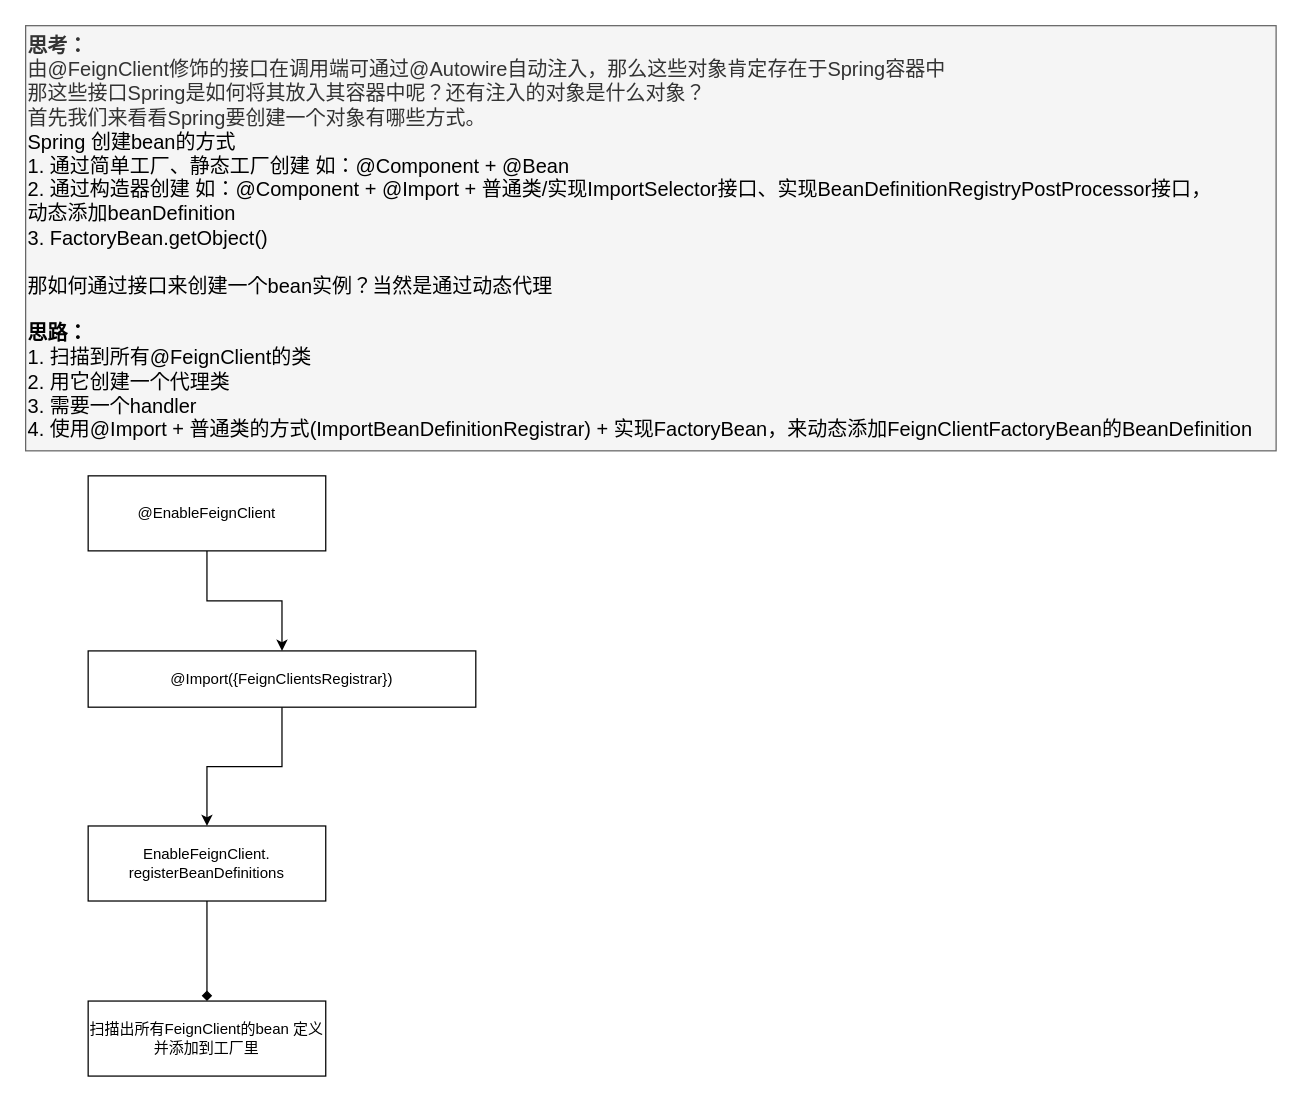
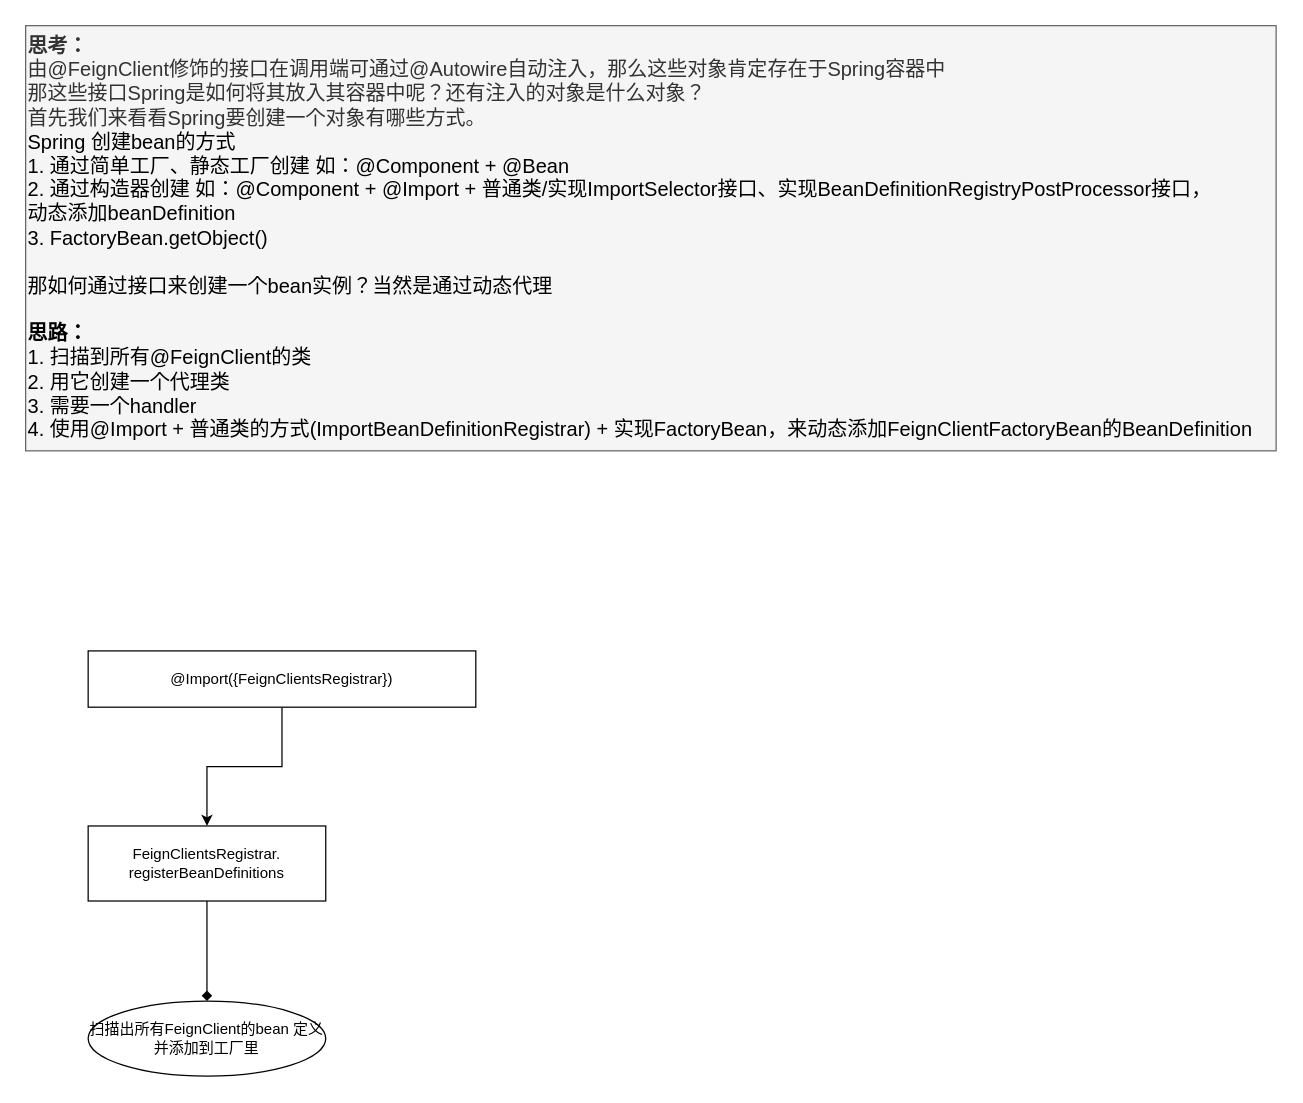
node "@EnableFeignClient": removed
edge "@EnableFeignClient" -> "@Import({FeignClientsRegistrar})": removed
node "EnableFeignClient. registerBeanDefinitions": label "EnableFeignClient. registerBeanDefinitions" -> "FeignClientsRegistrar. registerBeanDefinitions"
node "扫描出所有FeignClient的bean 定义 并添加到工厂里": shape rectangle -> ellipse
